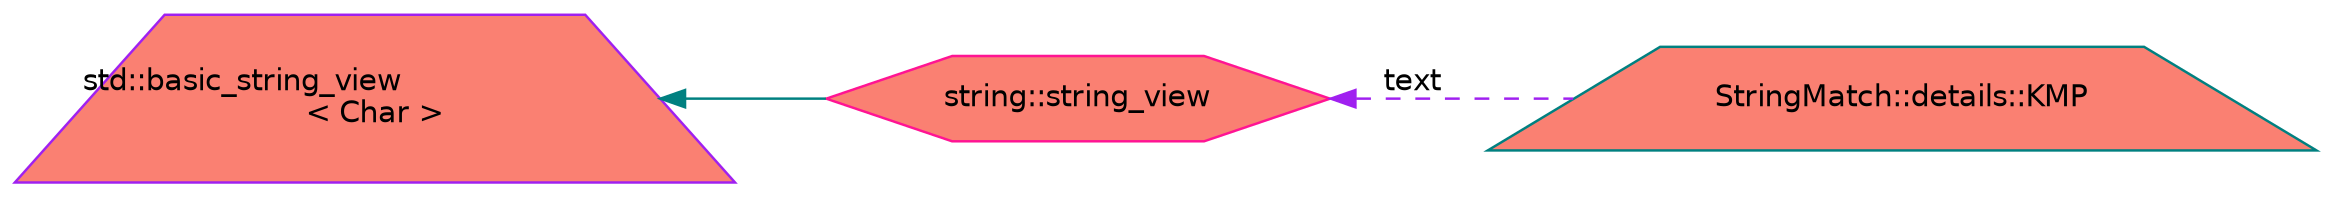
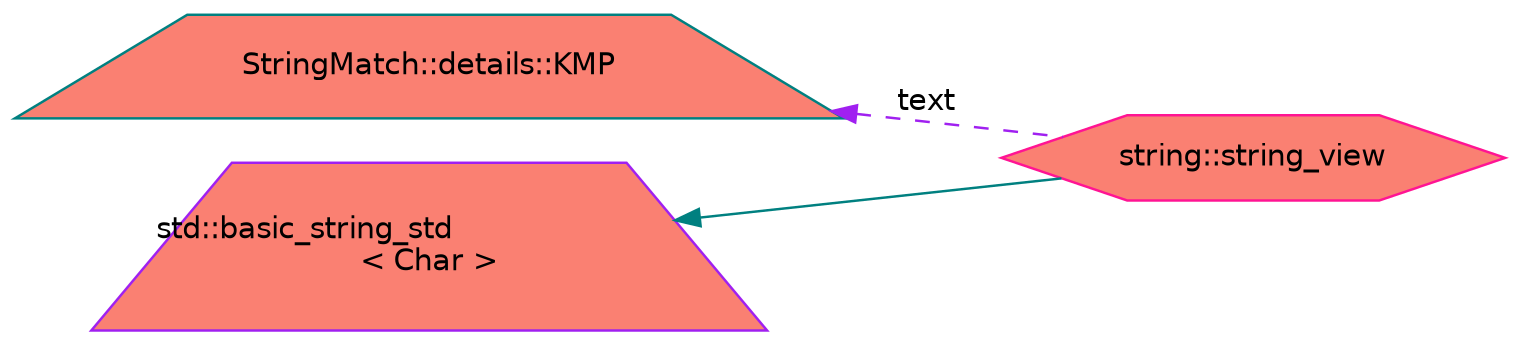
node "std::basic_string_view < Char >": label "std::basic_string_view < Char >" -> "std::basic_string_std < Char >"
edge "StringMatch::details::KMP" -> "string::string_view": reversed
